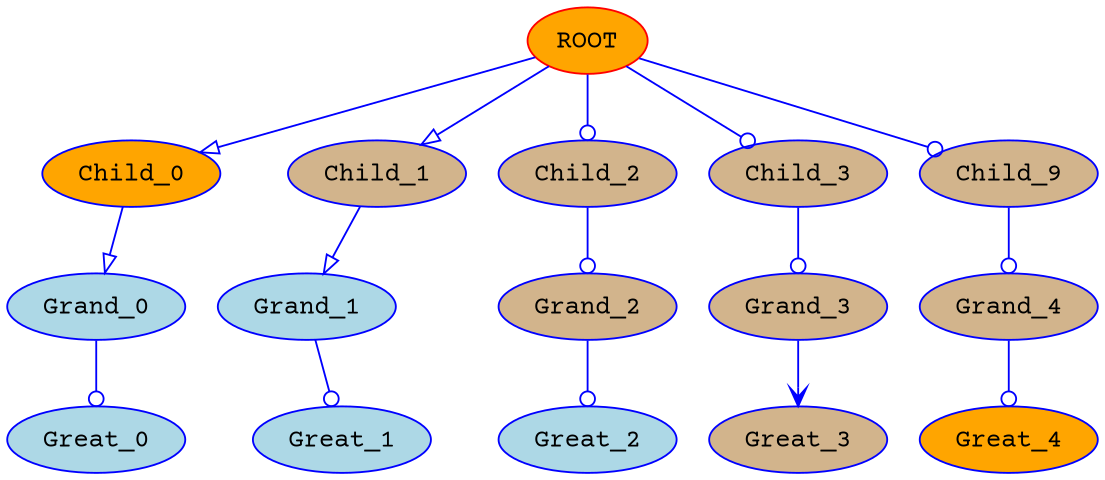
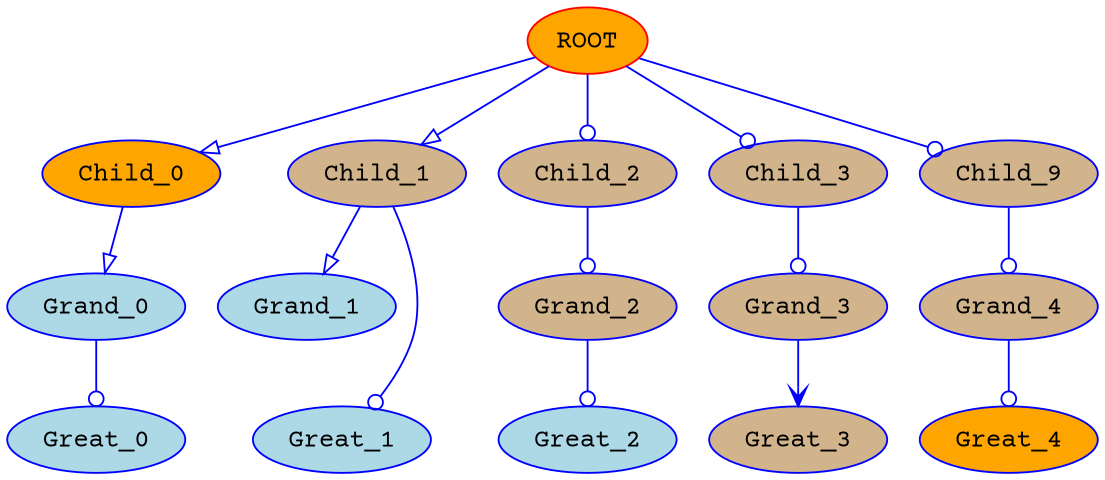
edge "Grand_1" -> "Great_1": now "Child_1" -> "Great_1"
